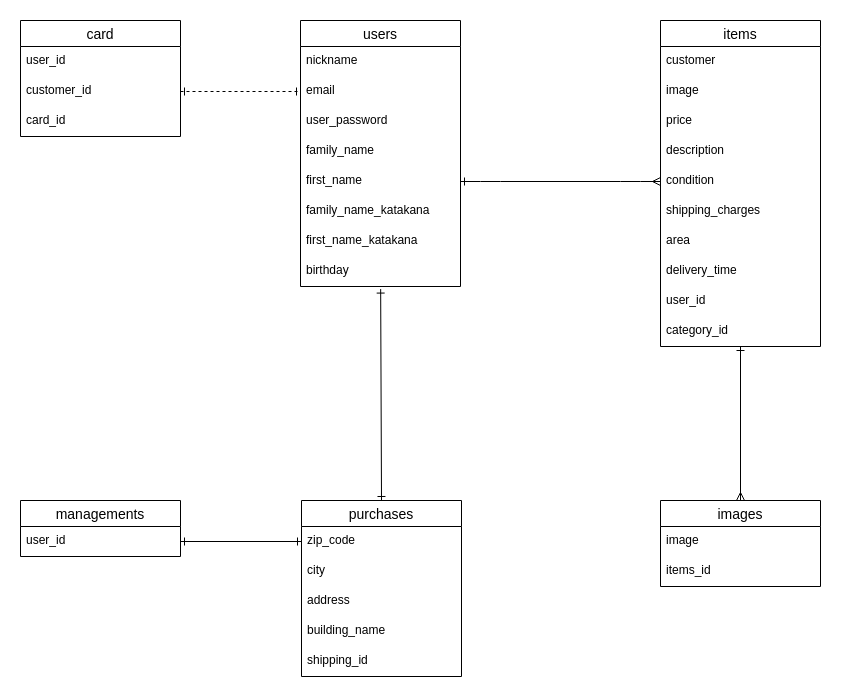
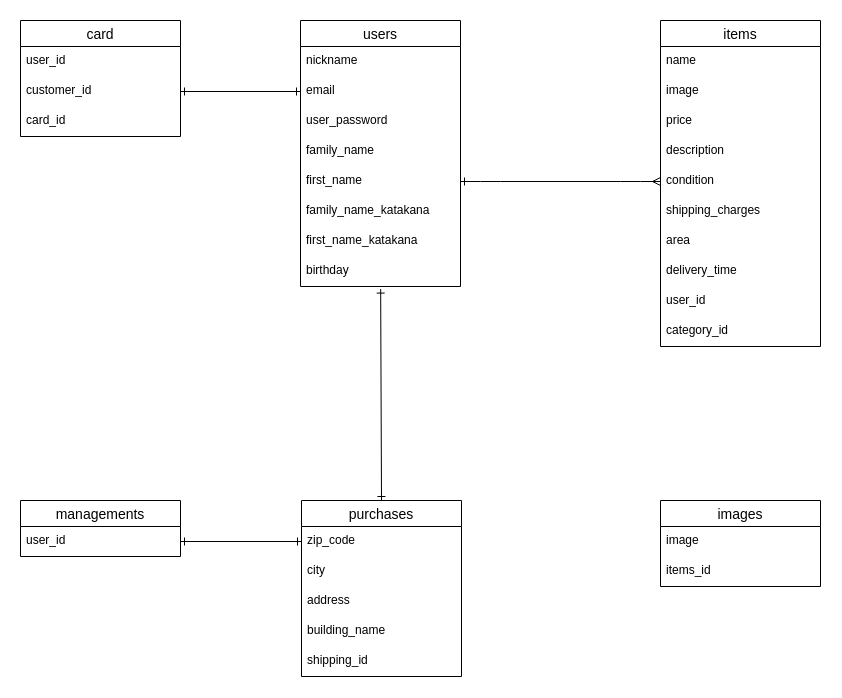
node "customer": label "customer" -> "name"
edge "customer_id" -- "email": style dashed -> solid
edge "category_id" -- "images": removed
